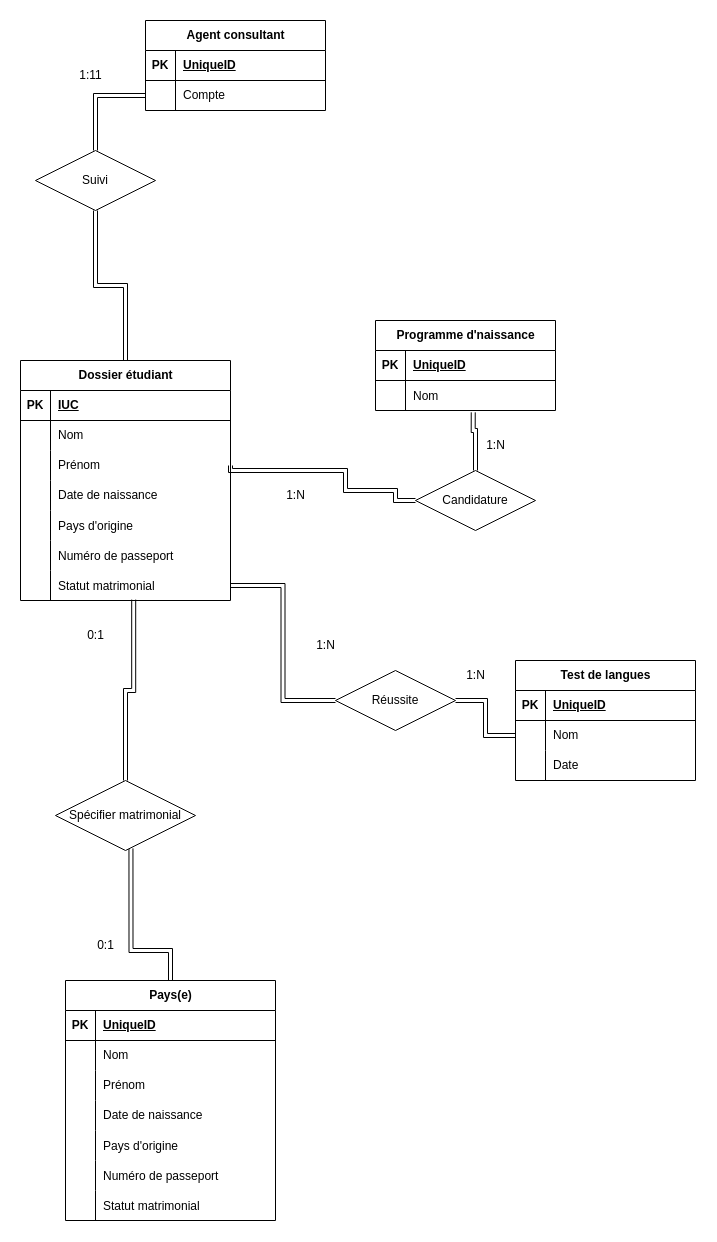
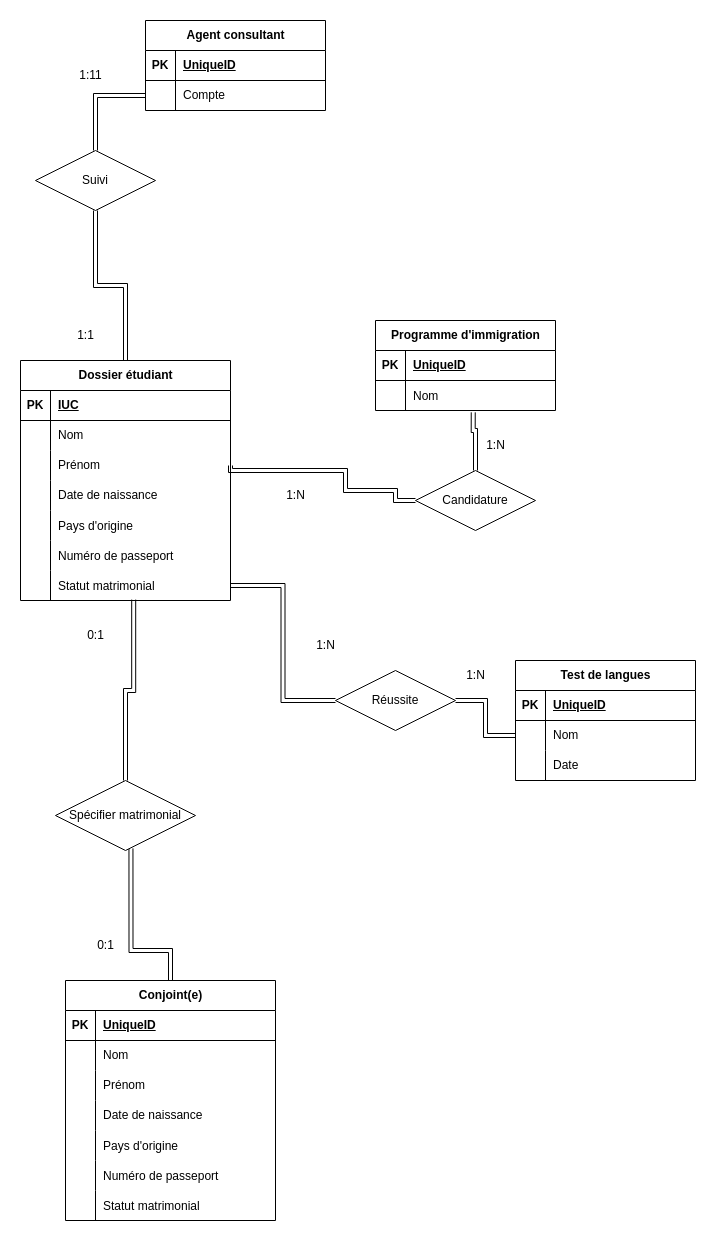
node "1:1": added
node "Programme d'naissance": label "Programme d'naissance" -> "Programme d'immigration"
node "Pays(e)": label "Pays(e)" -> "Conjoint(e)"
